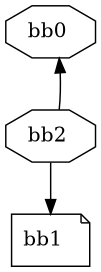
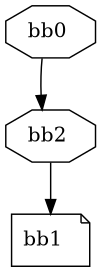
edge "bb2" -> "bb0": reversed
